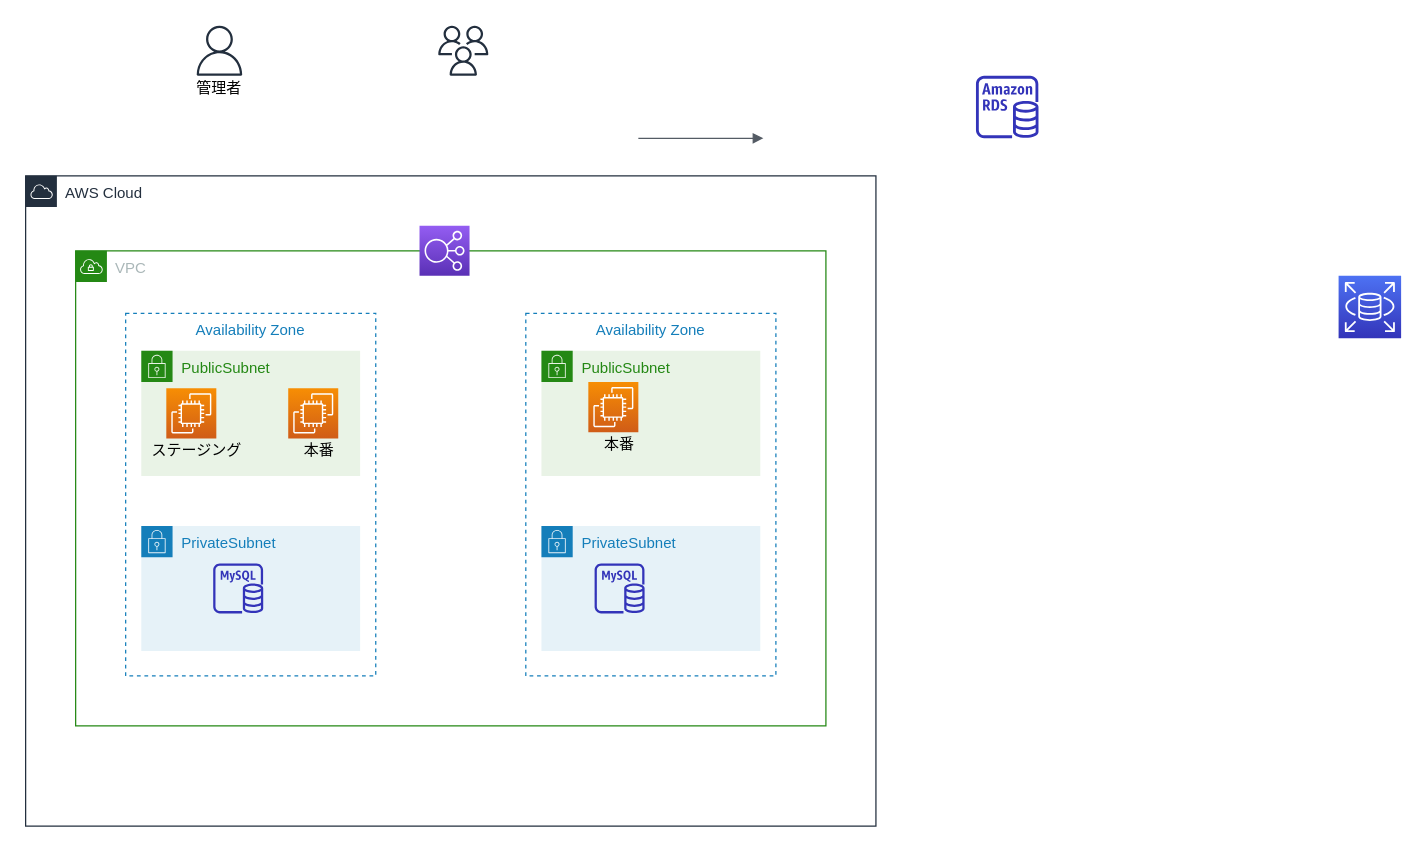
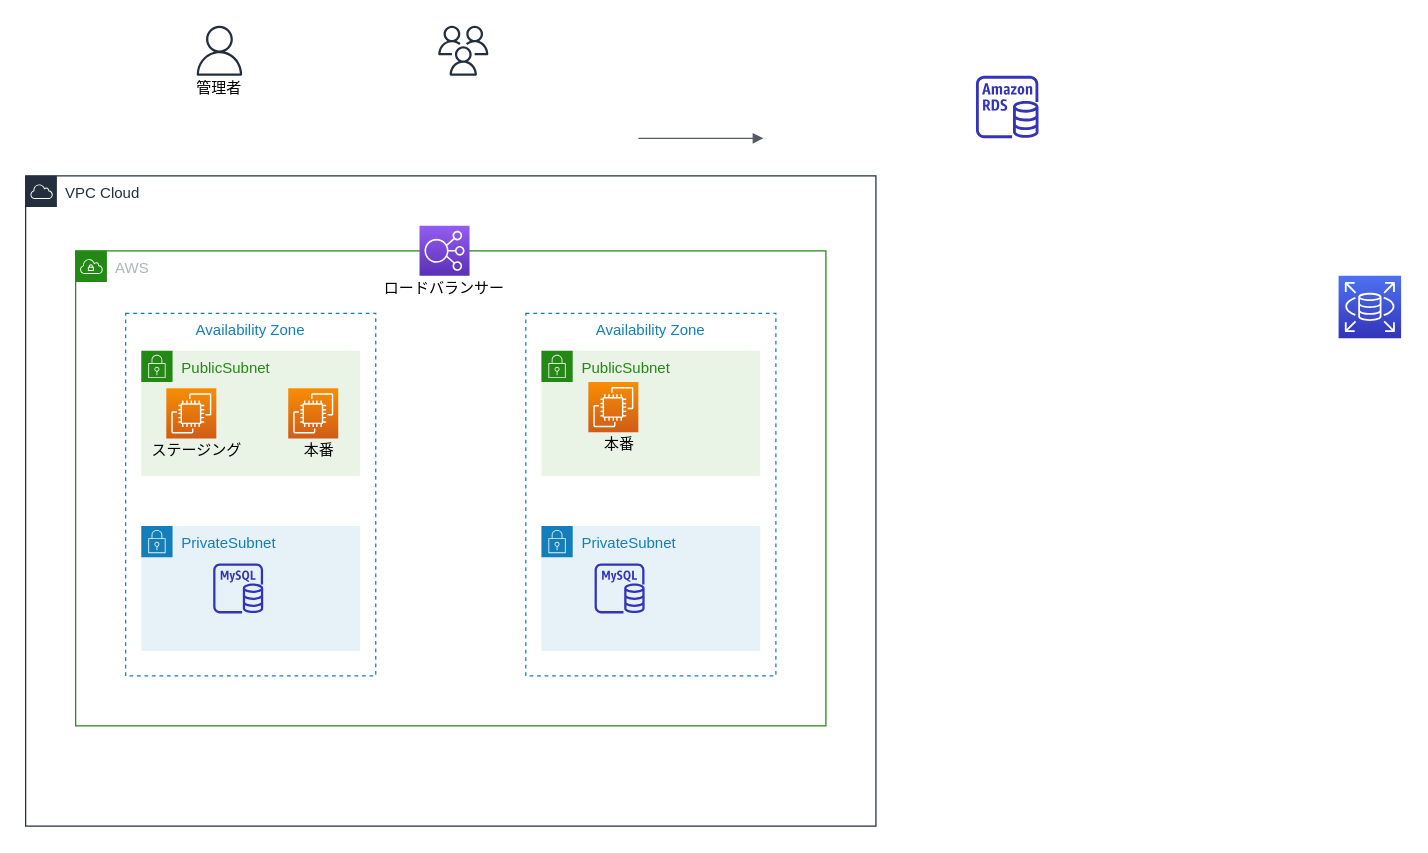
node "AWS Cloud": label "AWS Cloud" -> "VPC Cloud"
node "VPC": label "VPC" -> "AWS"
node "ロードバランサー": added
